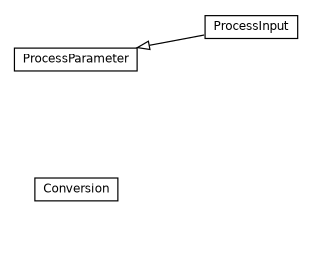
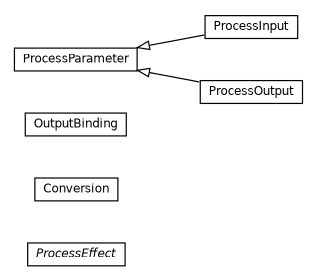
node "ProcessOutput": added
node "OutputBinding": added
node "ProcessEffect": added
